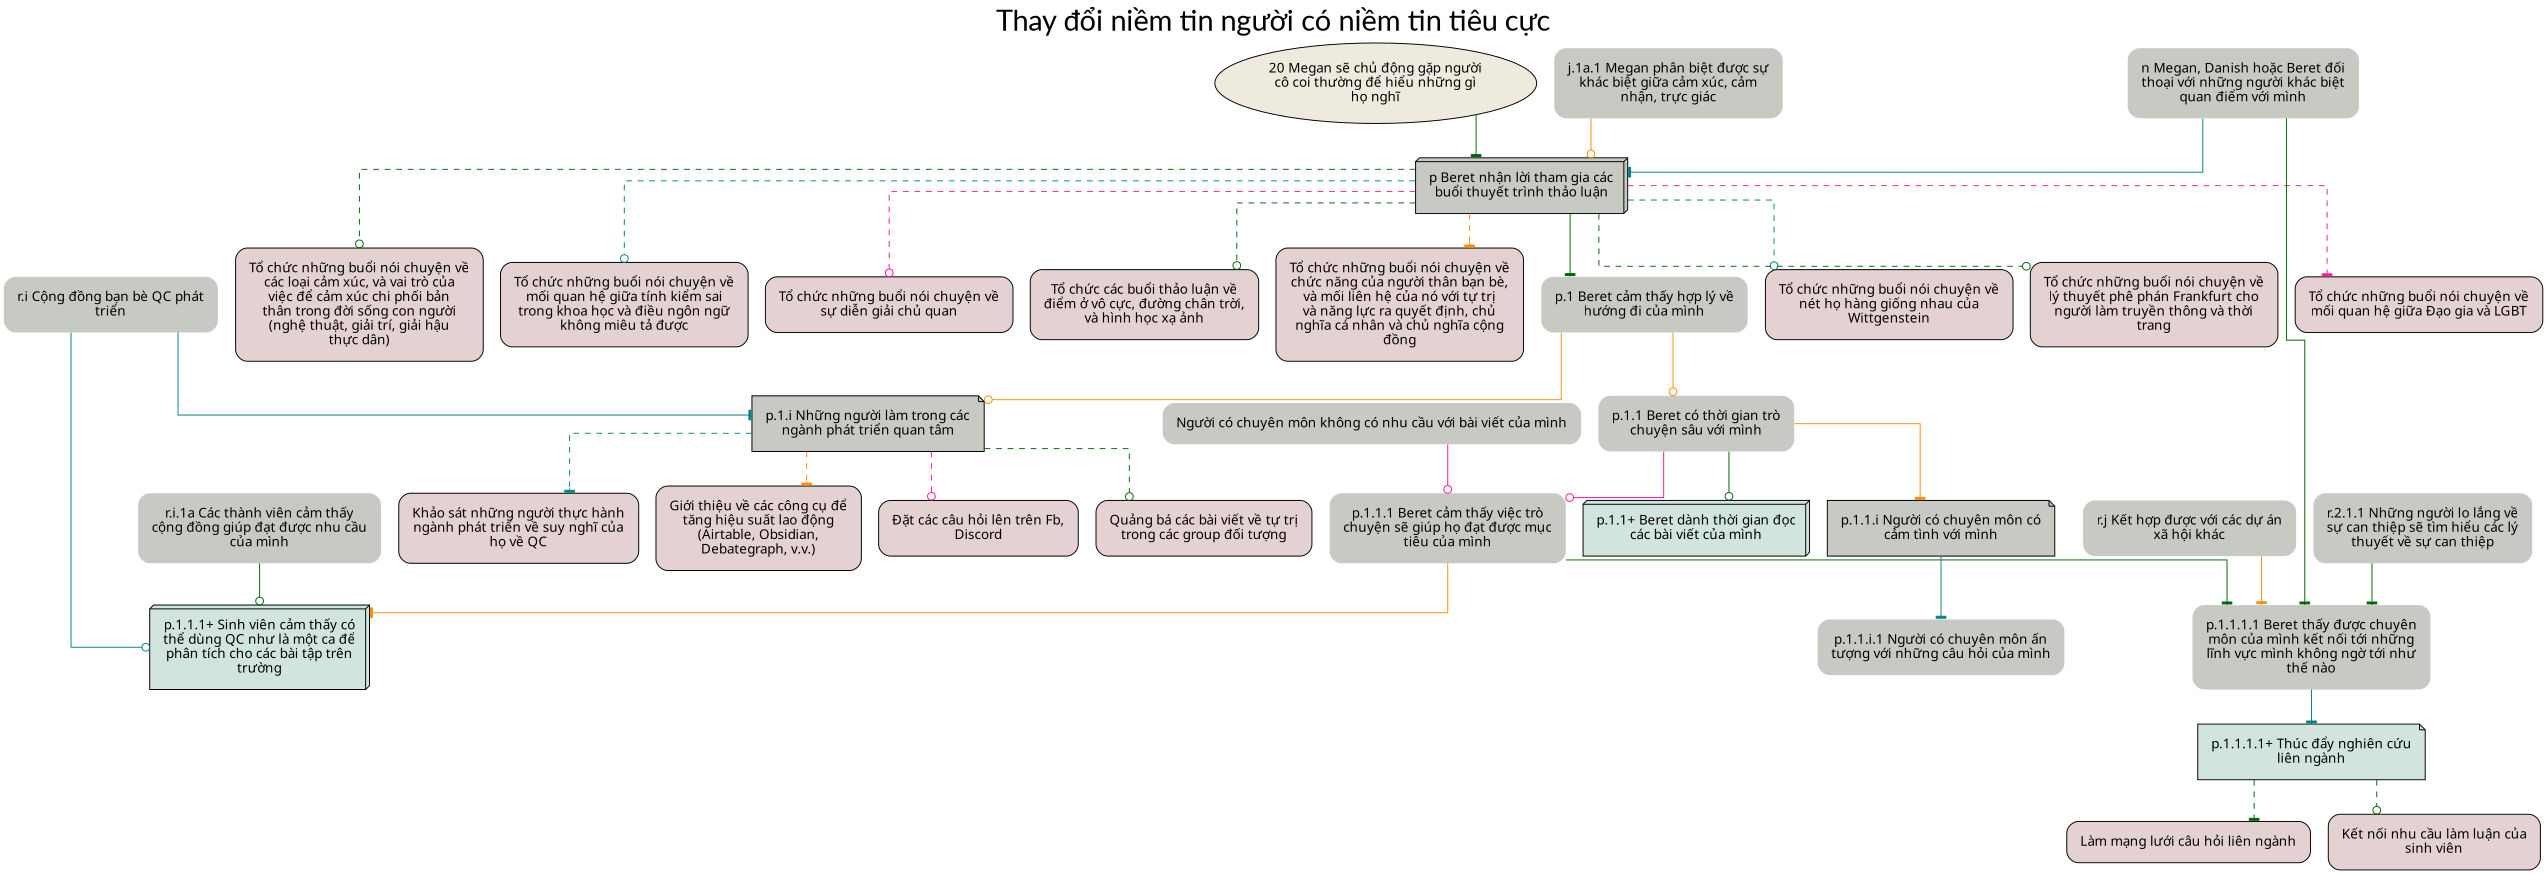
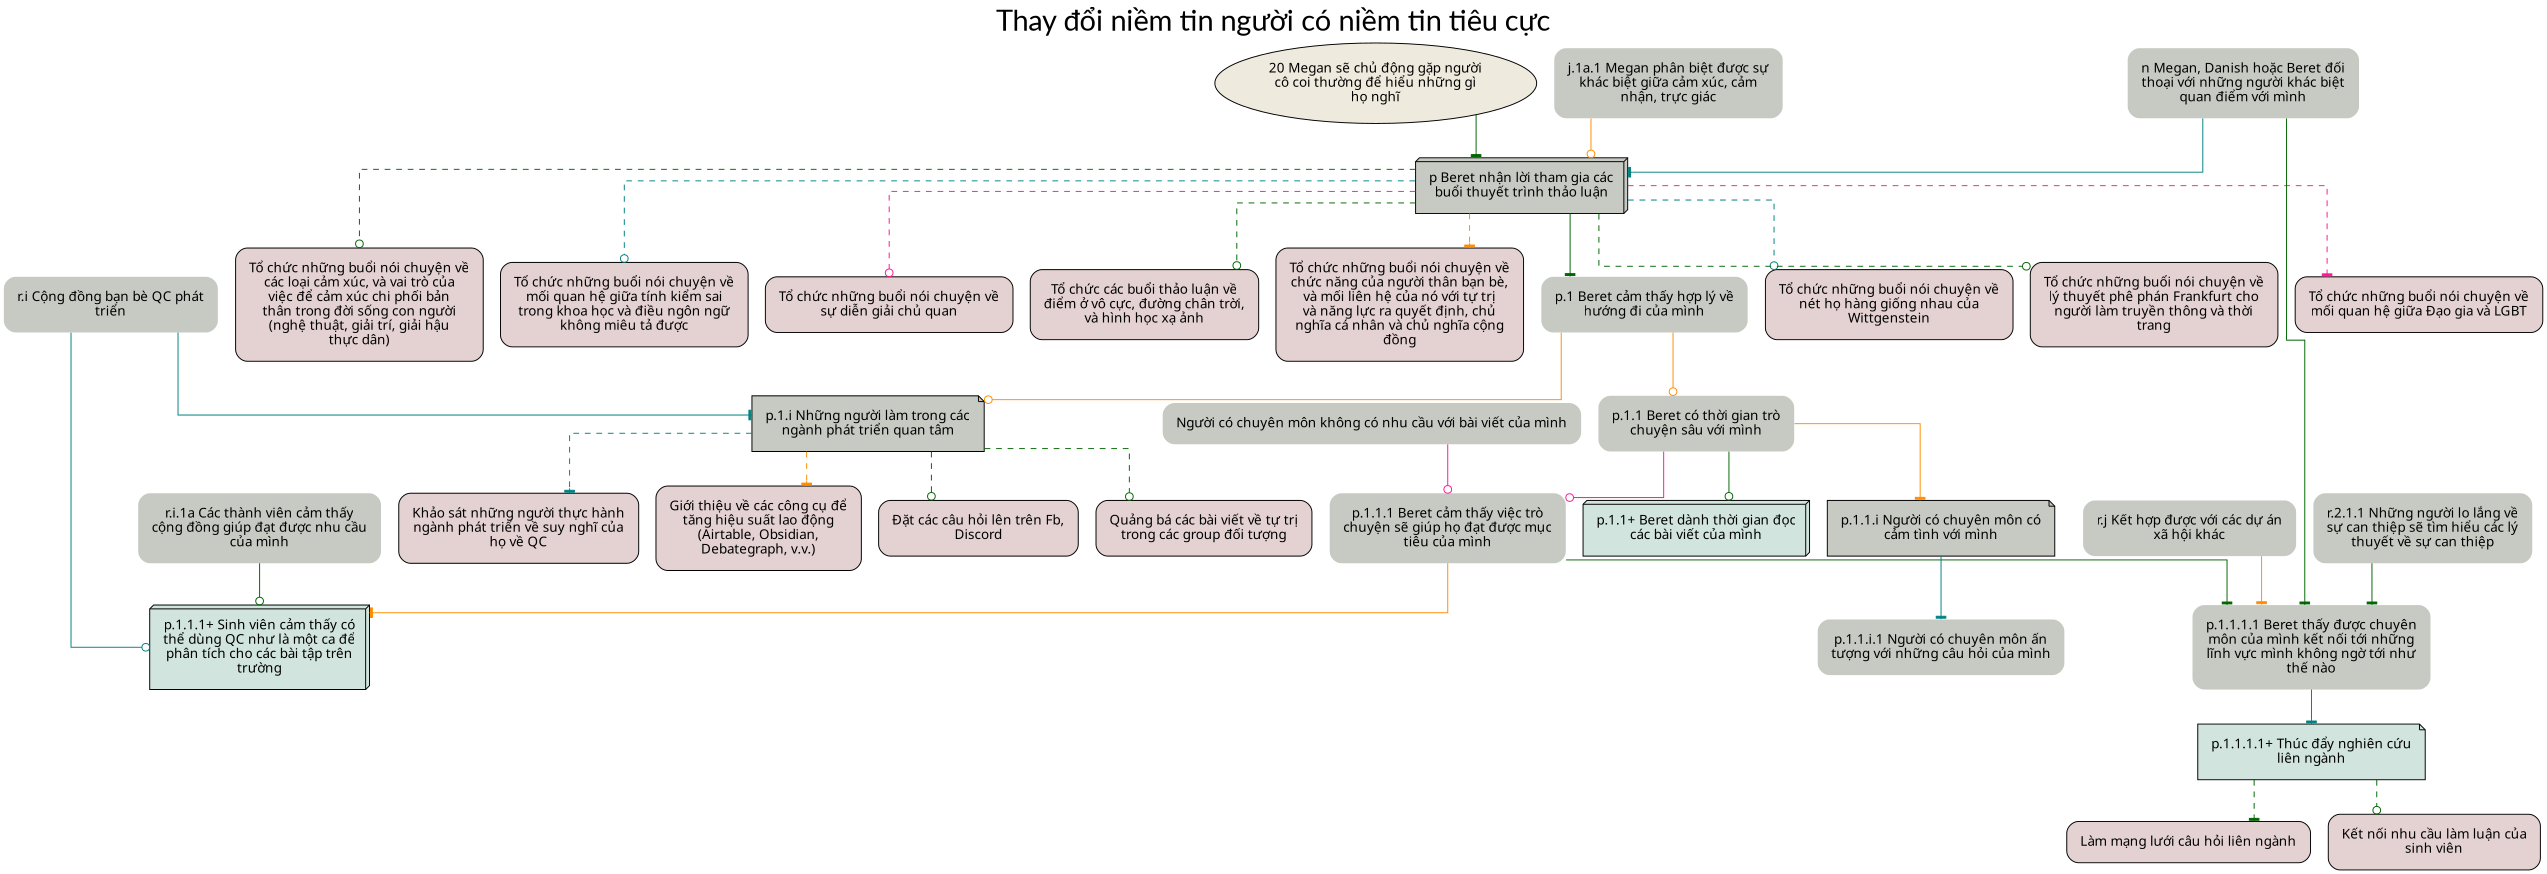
edge "p.1.i Những người làm trong các ngành phát triển quan tâm" -> "Đặt các câu hỏi lên trên Fb, Discord": color deeppink -> darkgreen
